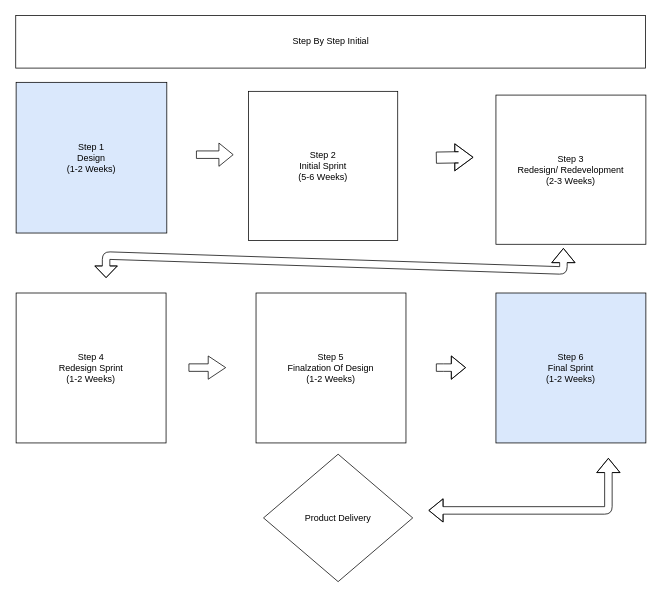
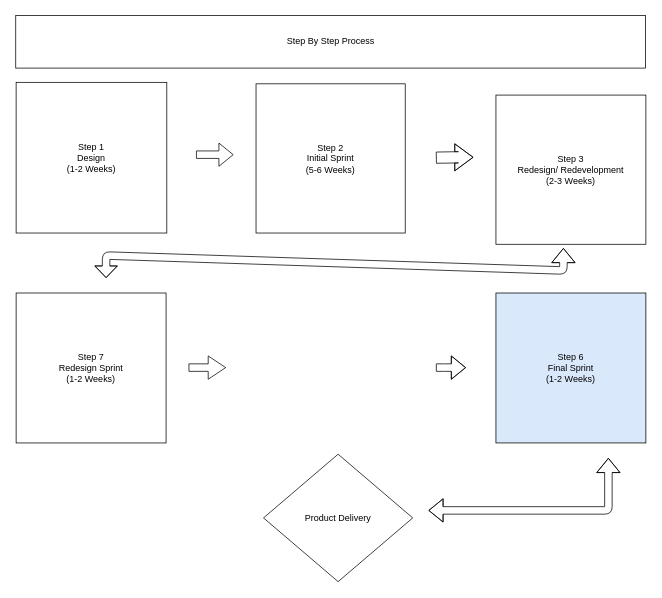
node "Step By Step Initial": label "Step By Step Initial" -> "Step By Step Process"
node "Step 1 Design (1-2 Weeks)": fillcolor #dae8fc -> #ffffff
node "Step 2 Initial Sprint (5-6 Weeks)": moved (323, 166) -> (331, 158)
node "Step 4 Redesign Sprint (1-2 Weeks)": label "Step 4 Redesign Sprint (1-2 Weeks)" -> "Step 7 Redesign Sprint (1-2 Weeks)"
node "Step 5 Finalzation Of Design (1-2 Weeks)": removed
